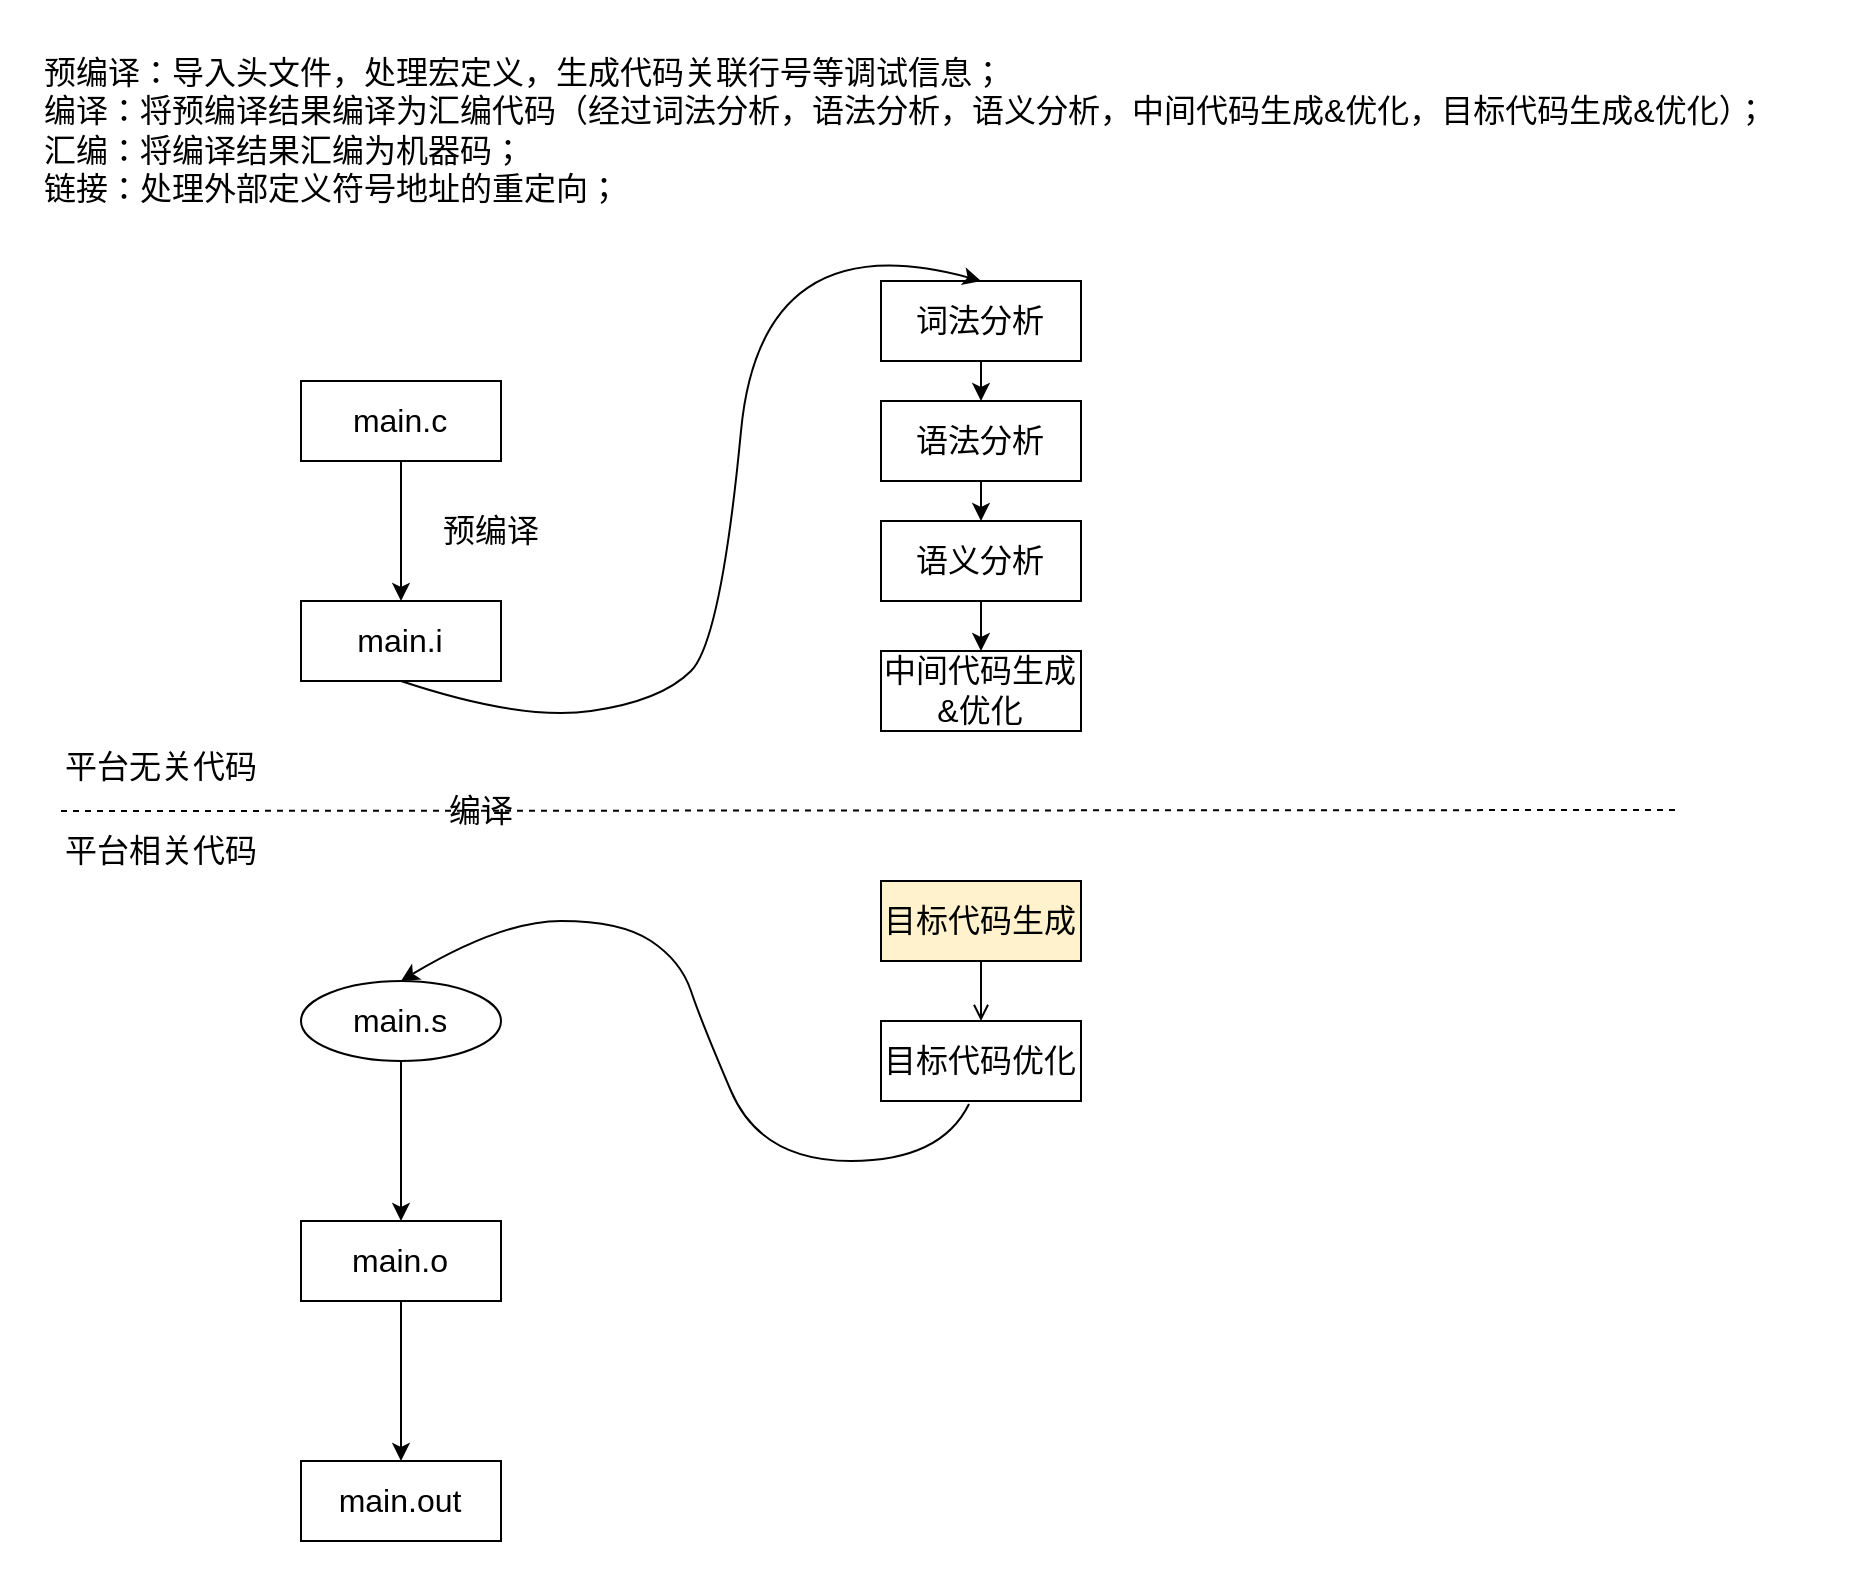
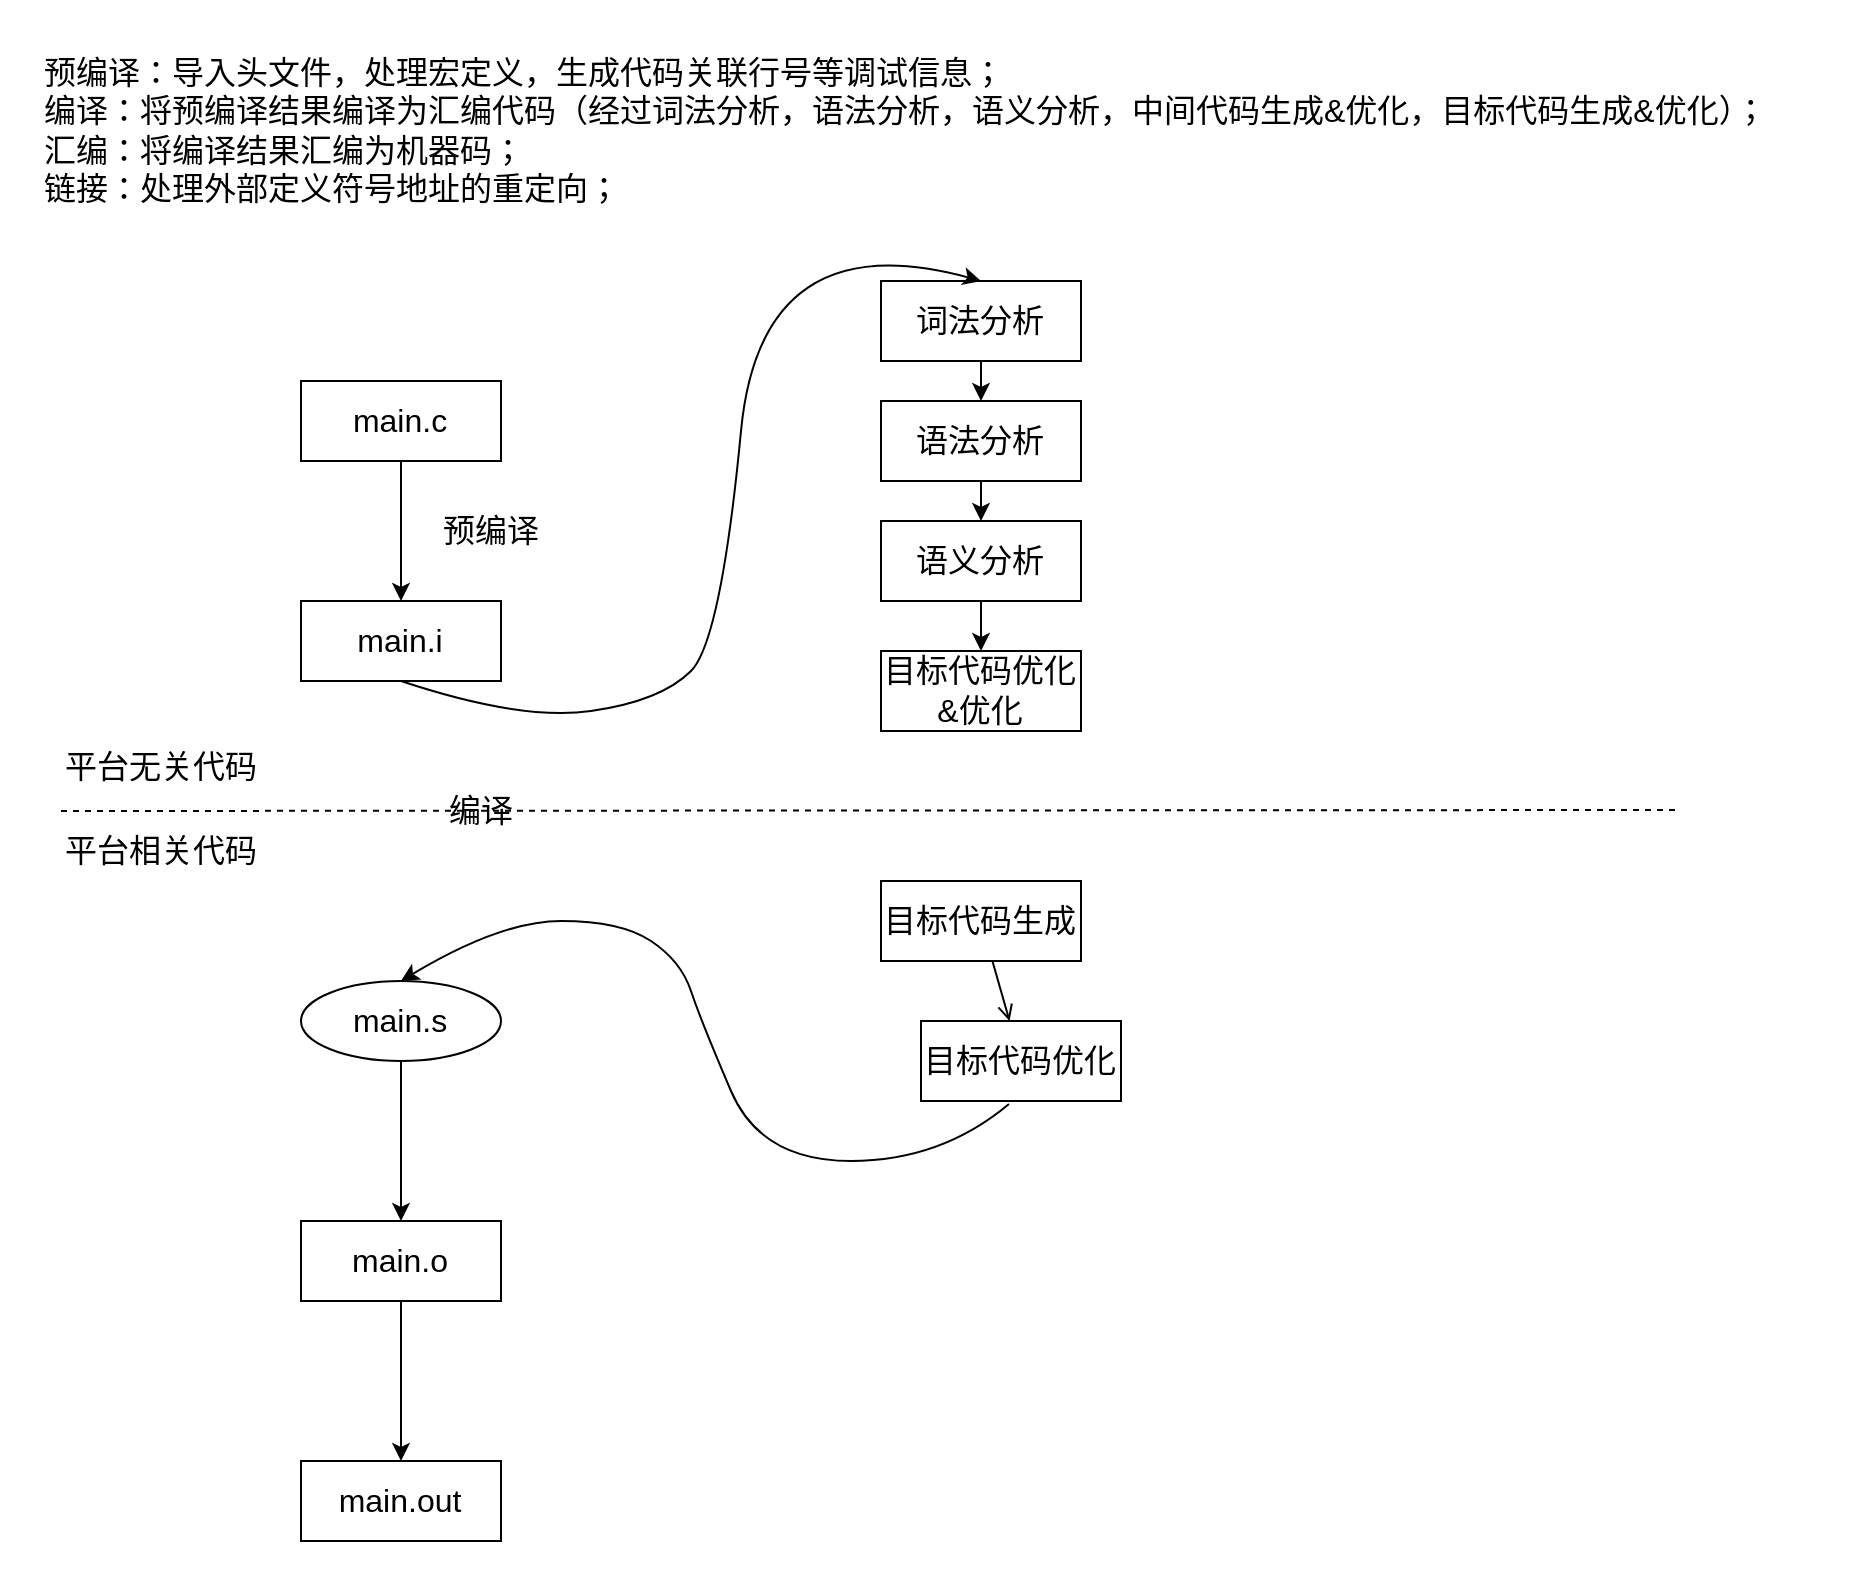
node "中间代码生成&优化": label "中间代码生成&优化" -> "目标代码优化&优化"
node "目标代码生成": fillcolor #fff2cc -> #ffffff
node "目标代码优化": moved (981, 1061) -> (1021, 1061)
